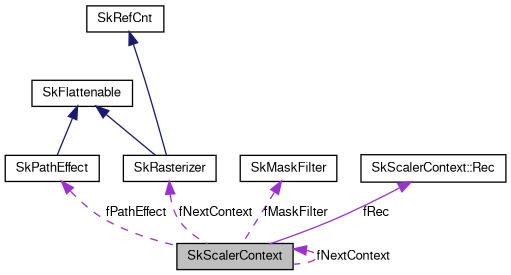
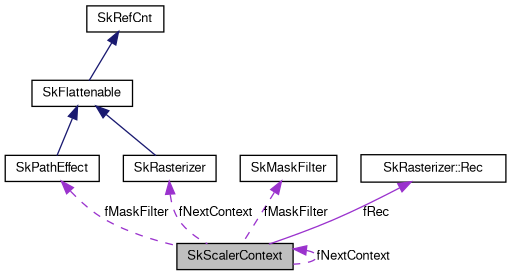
edge "SkRasterizer" -> "SkRefCnt": now "SkFlattenable" -> "SkRefCnt"
node "SkScalerContext::Rec": label "SkScalerContext::Rec" -> "SkRasterizer::Rec"
edge "SkScalerContext" -> "SkPathEffect": label "fPathEffect" -> "fMaskFilter"
